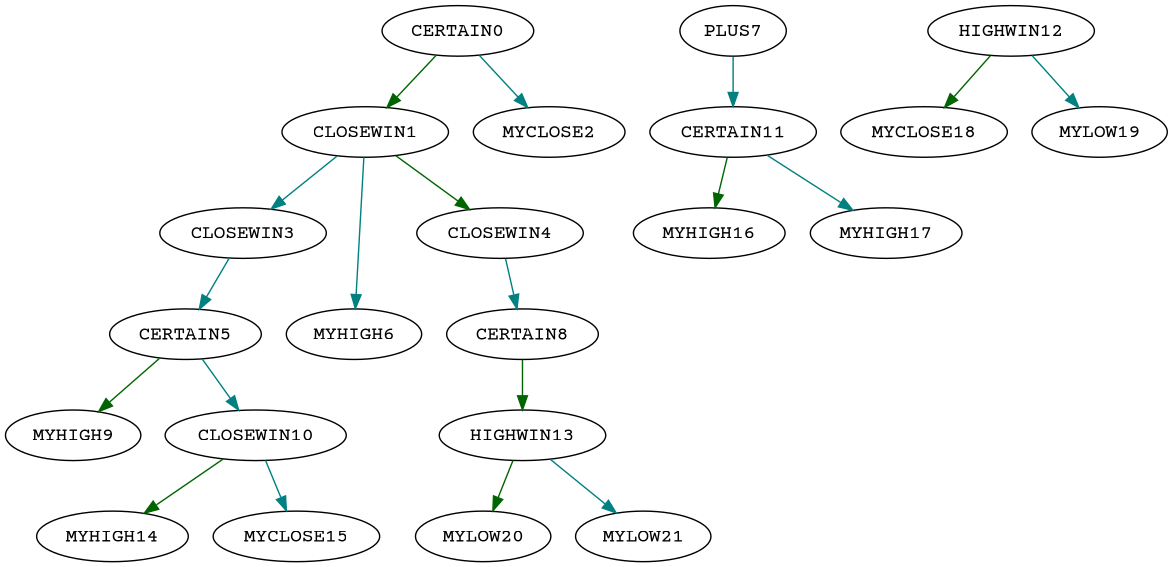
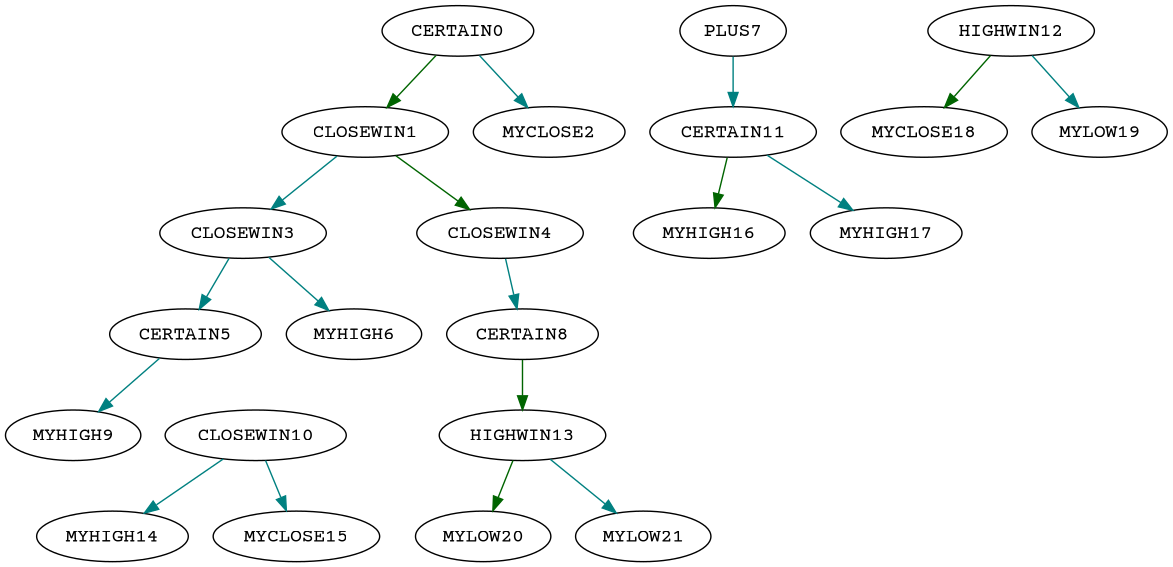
edge "CLOSEWIN1" -> "MYHIGH6": now "CLOSEWIN3" -> "MYHIGH6"
edge "CERTAIN5" -> "CLOSEWIN10": removed
edge "CERTAIN5" -> "MYHIGH9": color darkgreen -> teal
edge "CLOSEWIN10" -> "MYHIGH14": color darkgreen -> teal
